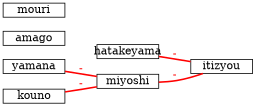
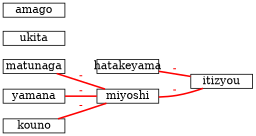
node "mouri": removed
node "ukita": added
node "matunaga": added
